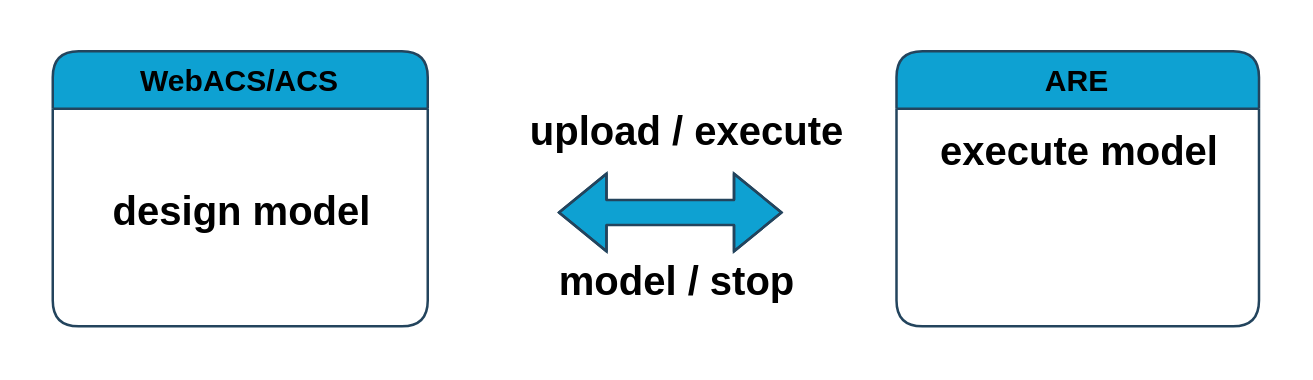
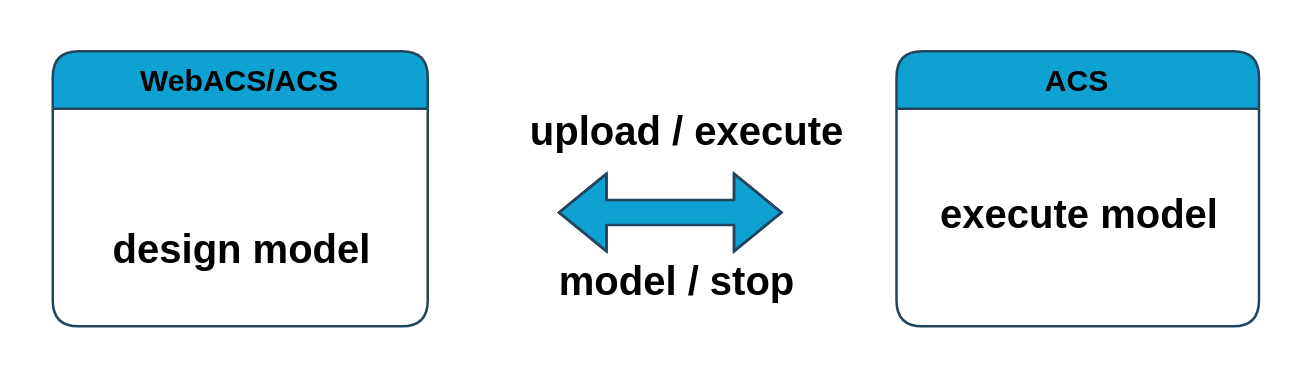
node "ARE": label "ARE" -> "ACS"
node "execute model": moved (1078, 151) -> (1078, 214)
node "design model": moved (240, 201) -> (240, 239)
